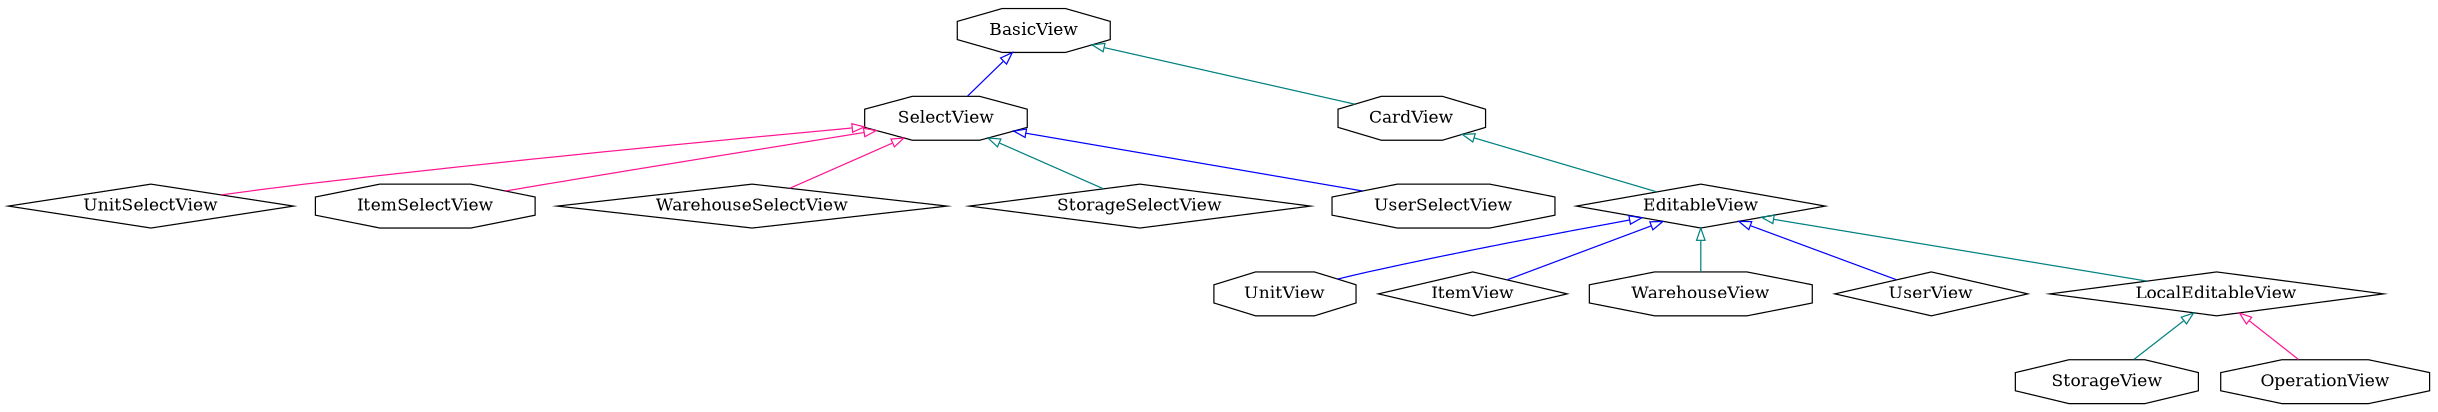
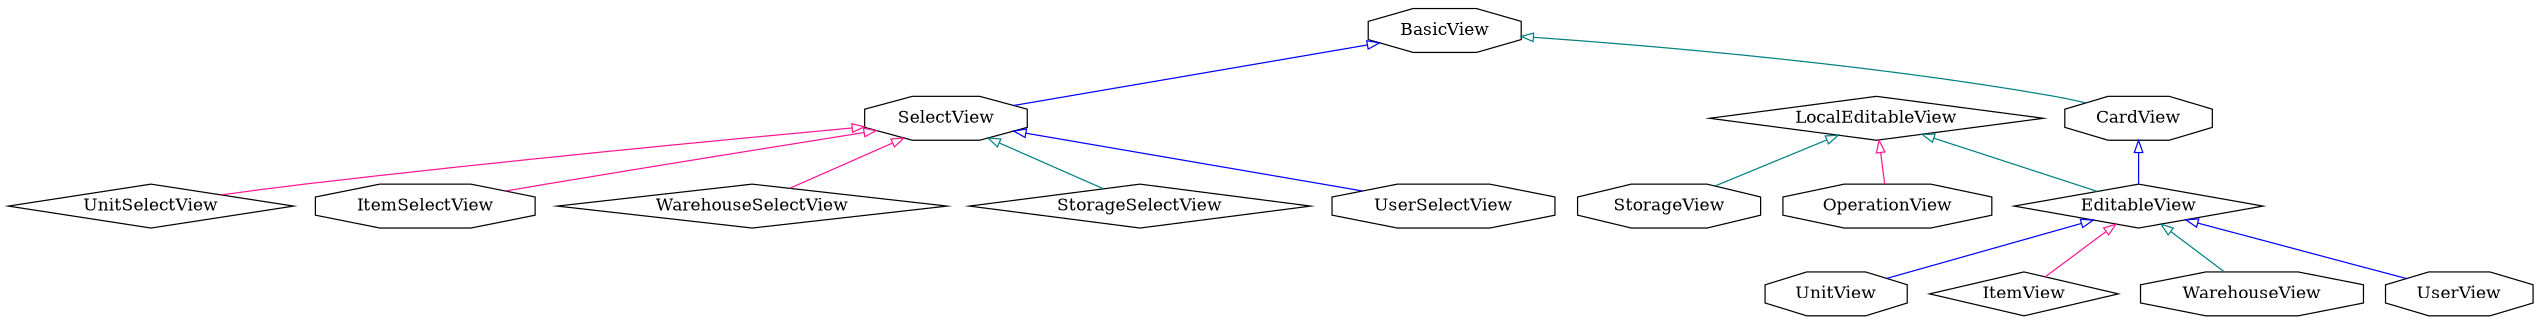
edge "EditableView" -> "CardView": color teal -> blue
edge "LocalEditableView" -> "EditableView": reversed
edge "ItemView" -> "EditableView": color blue -> deeppink
node "UserView": shape diamond -> octagon
